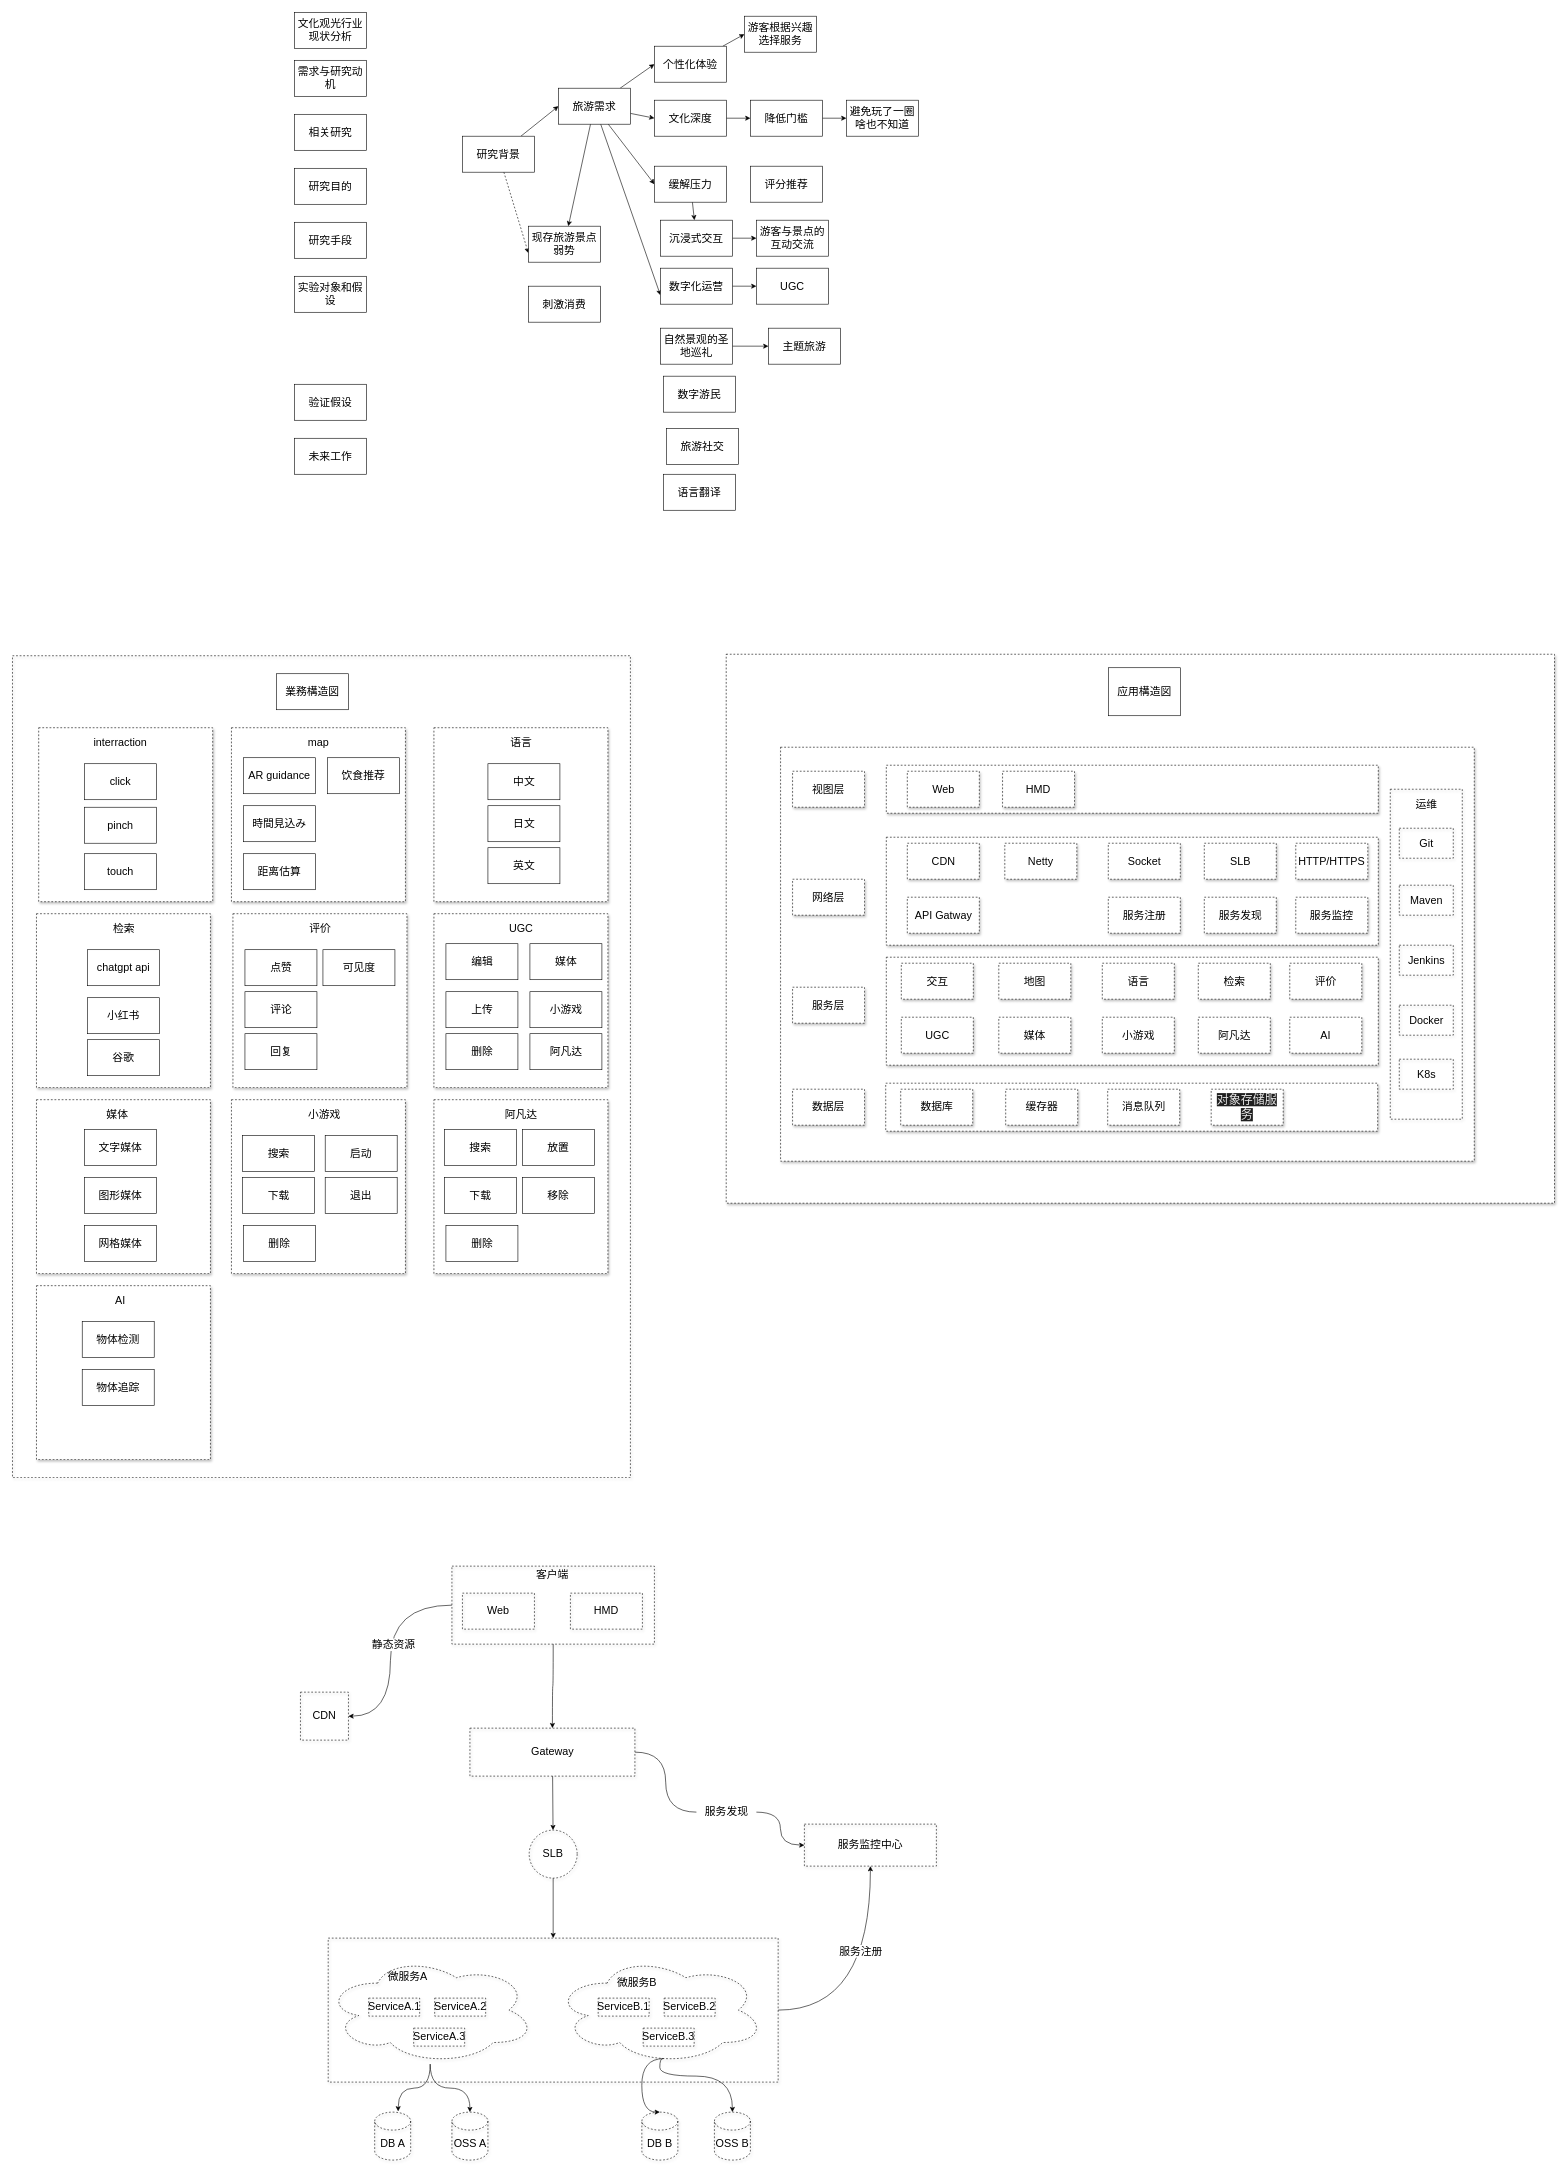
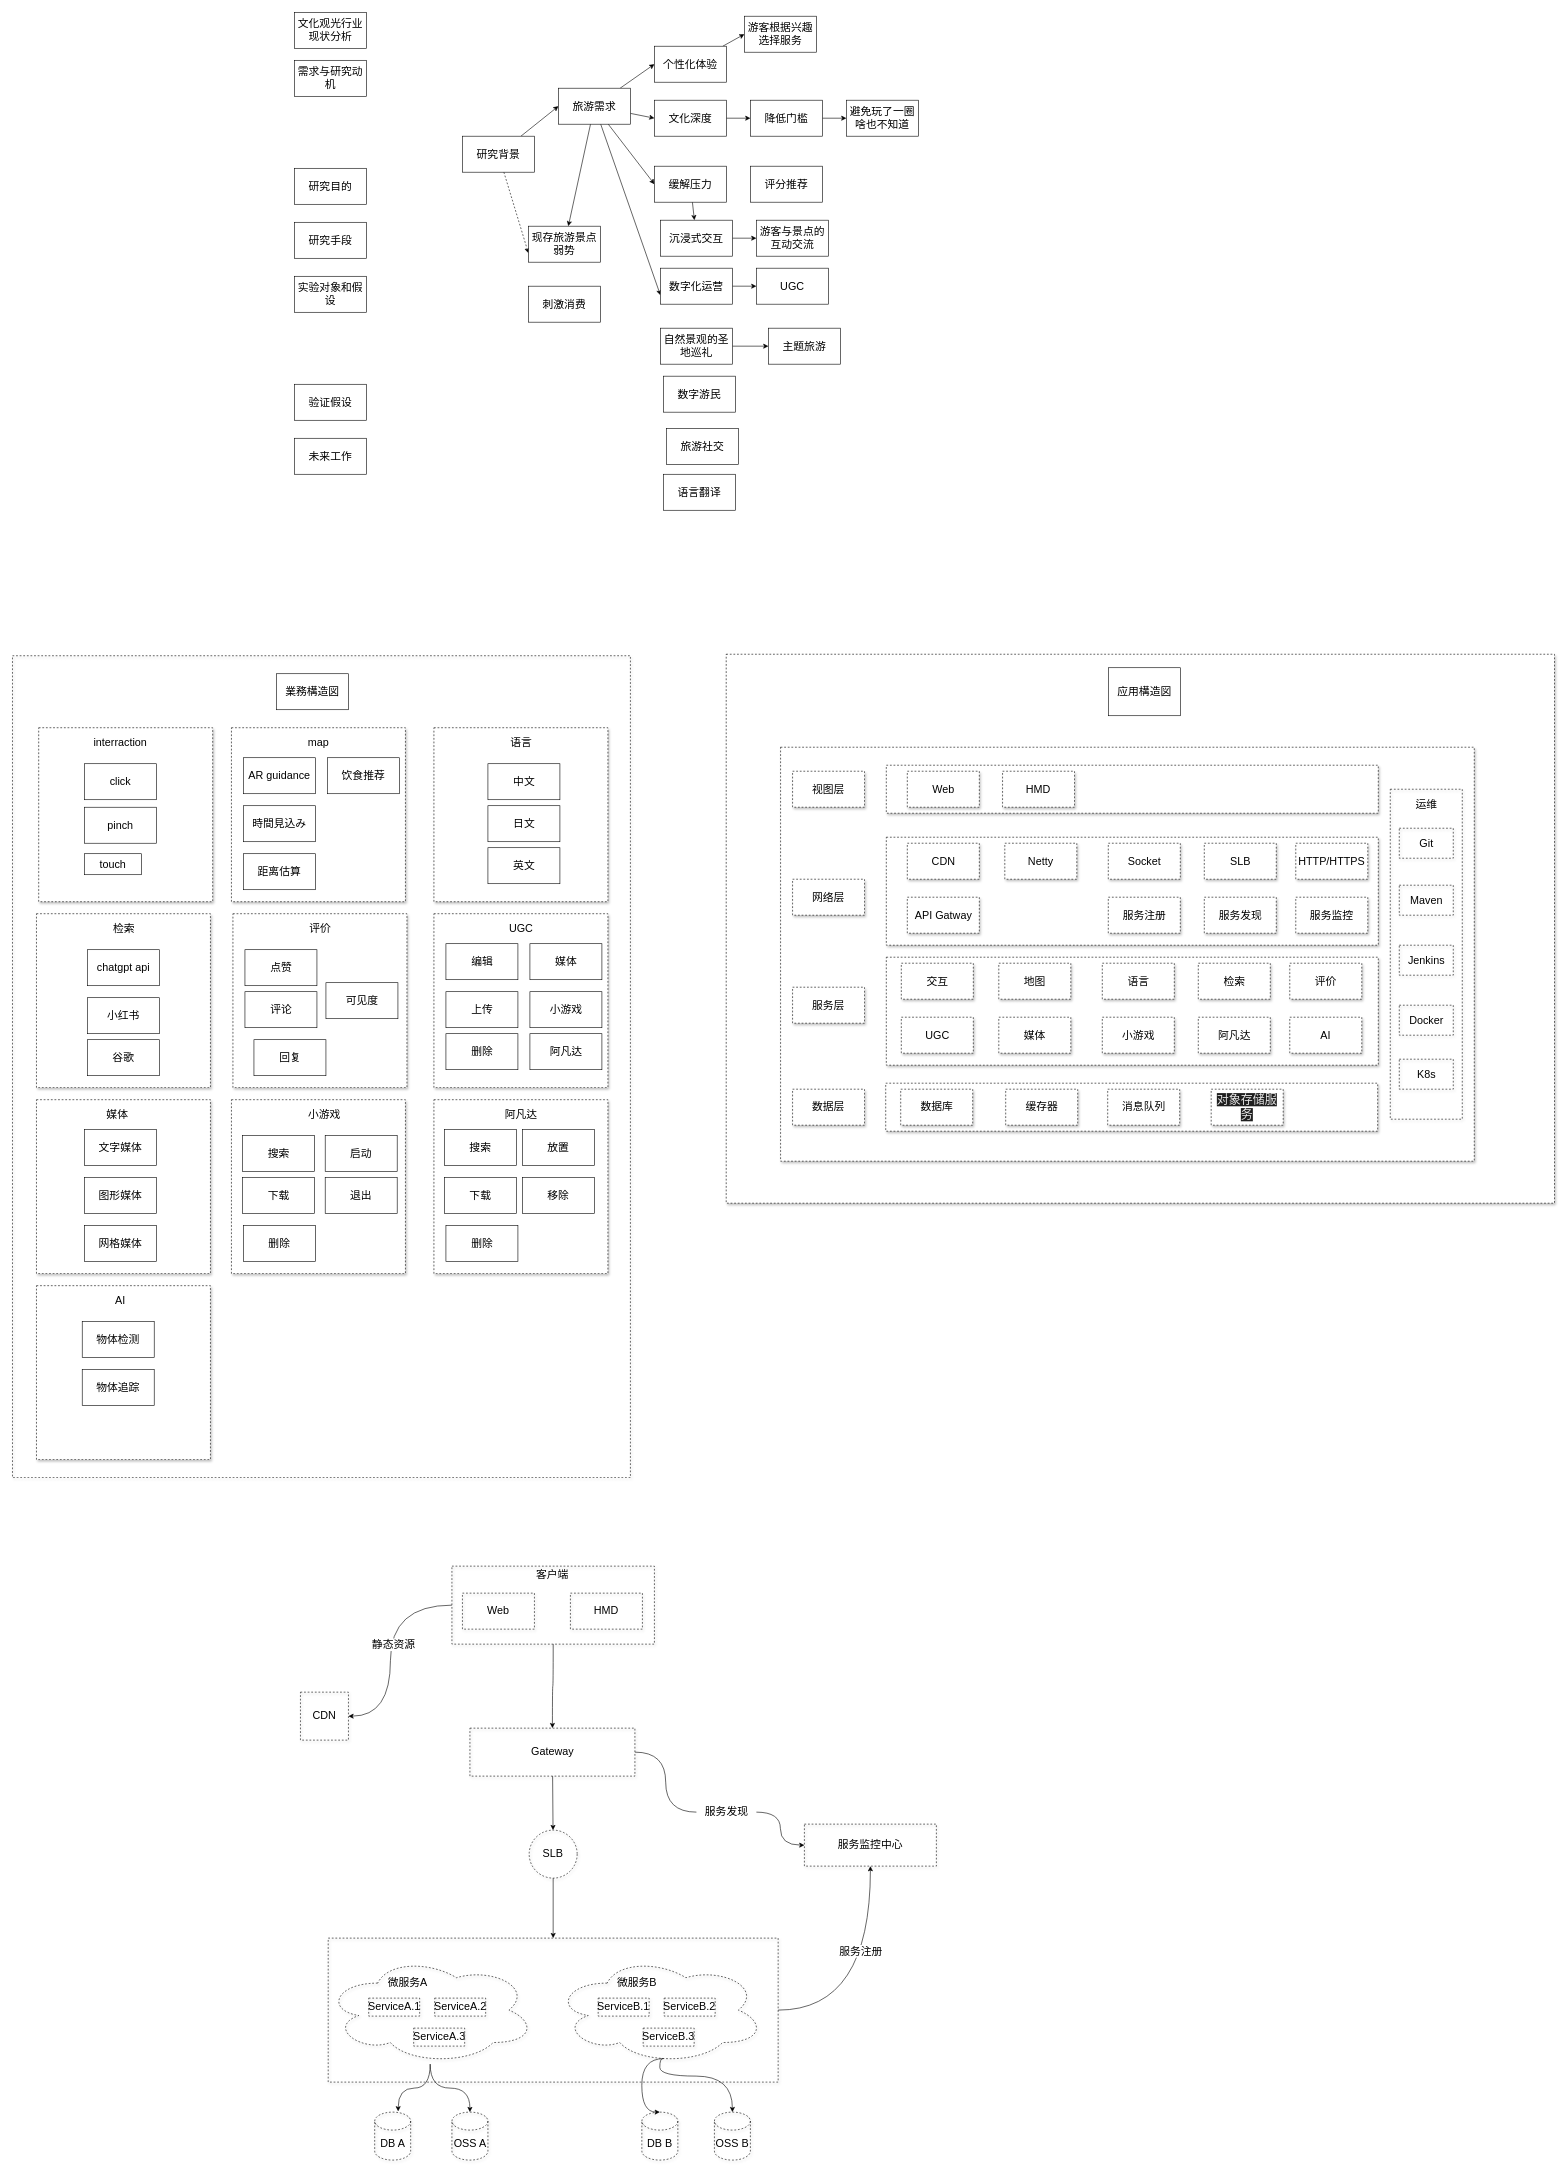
node "相关研究": removed
node "touch": size 72x36 -> 57x21
node "可见度": moved (359, 968) -> (362, 1001)
node "回复": moved (281, 1052) -> (290, 1058)
node "微服务A": moved (408, 1977) -> (408, 1983)
